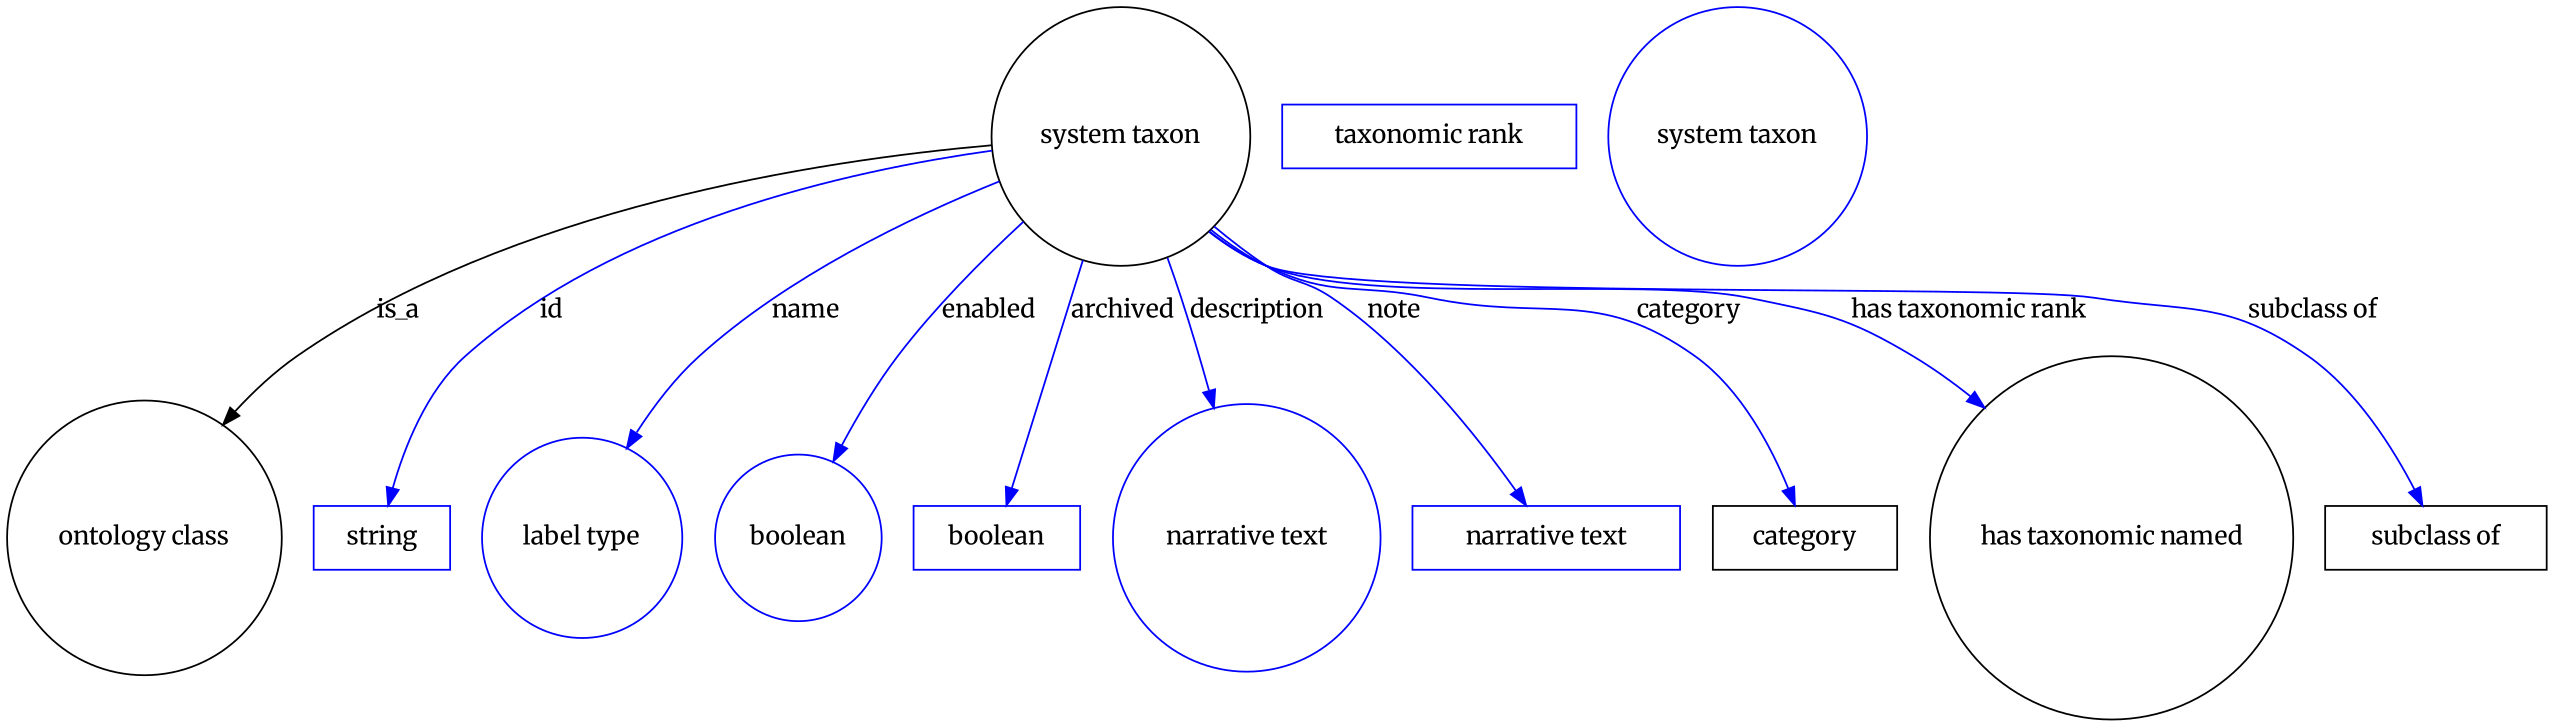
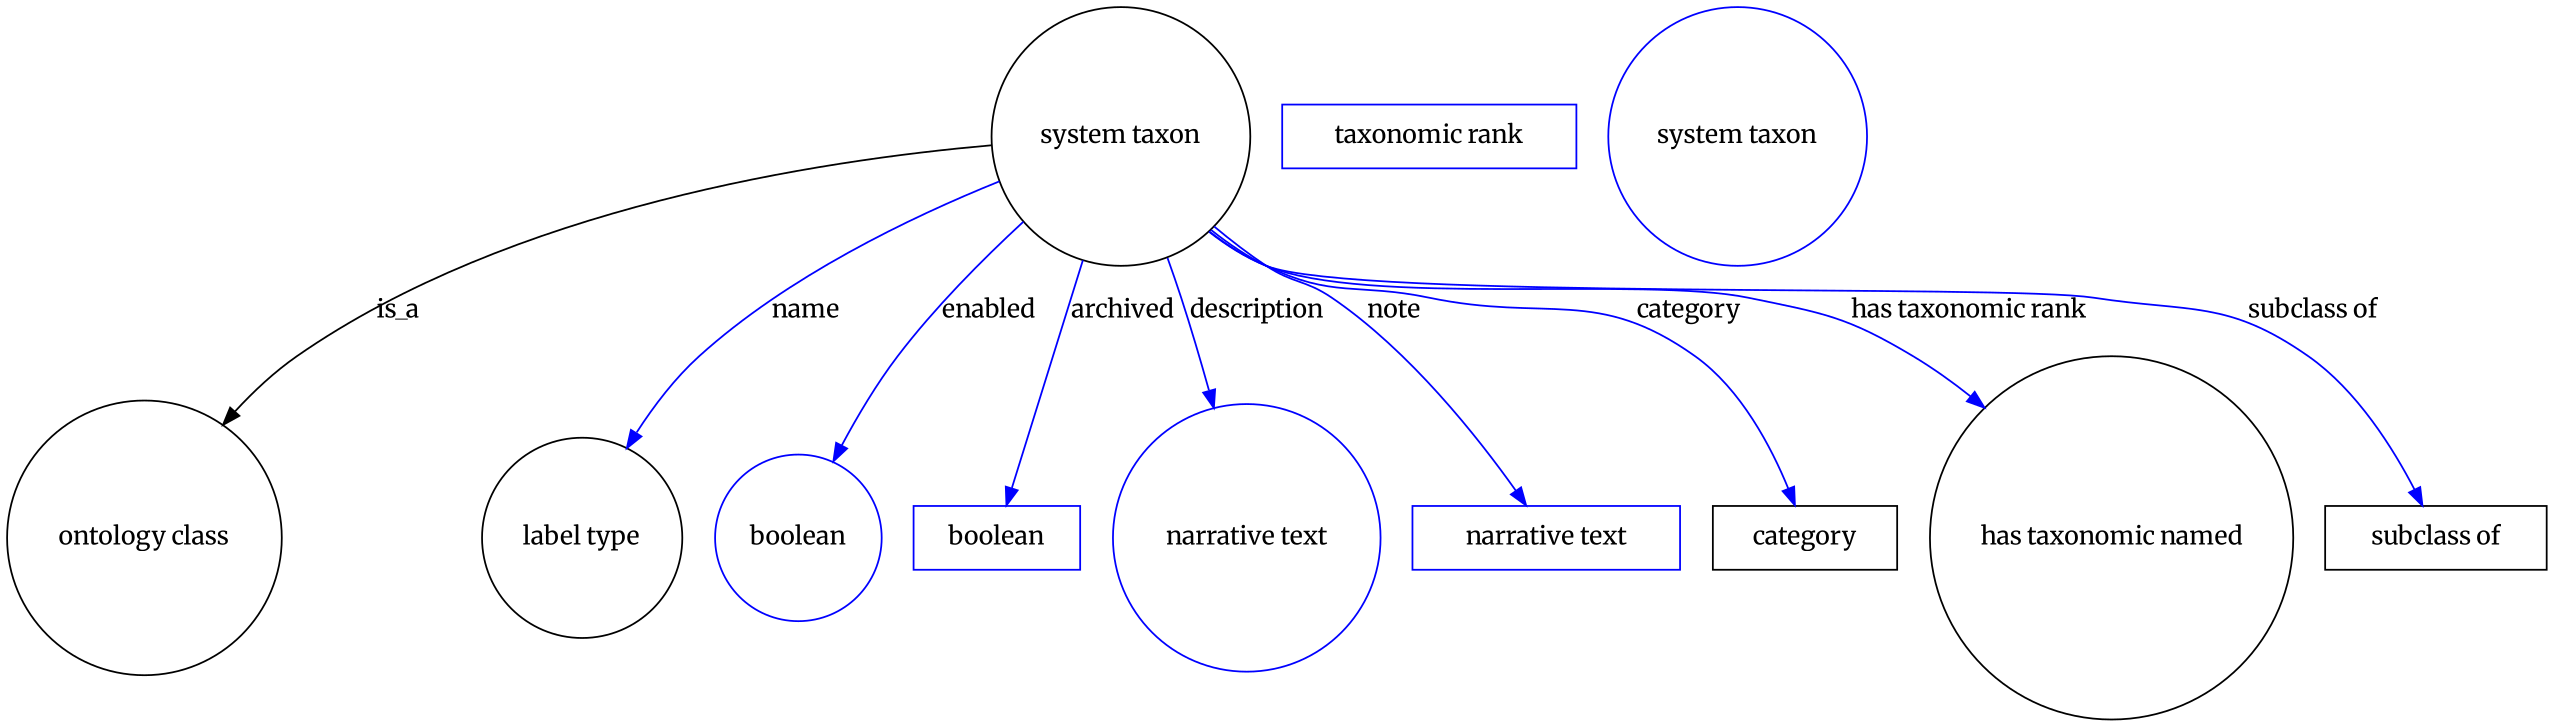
node "string": removed
node "label type": color blue -> black
